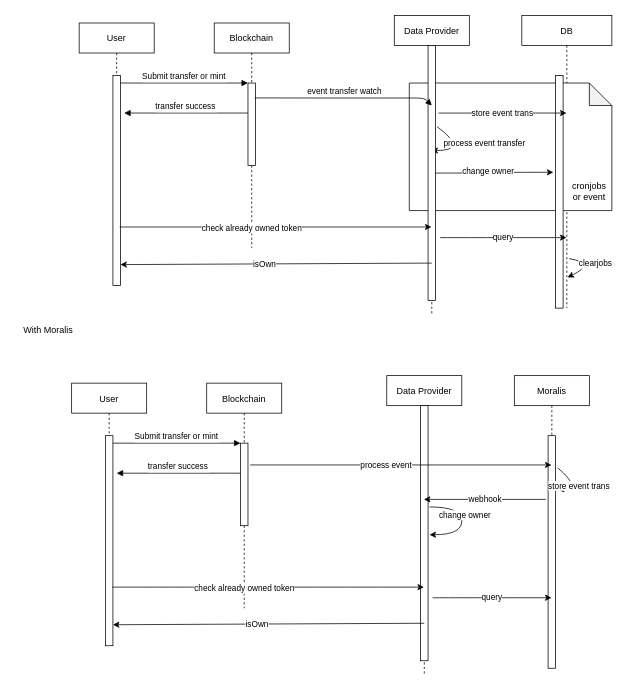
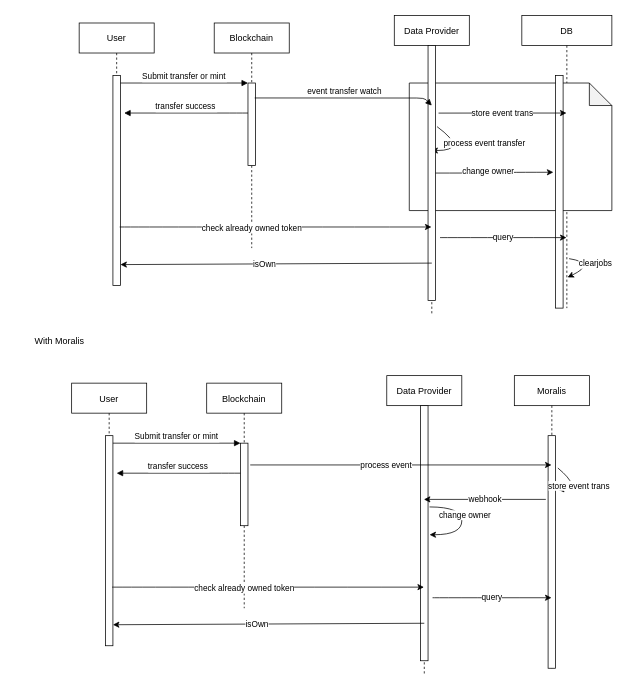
node "cronjobs or event": removed
node "With Moralis": moved (49, 330) -> (60, 342)
